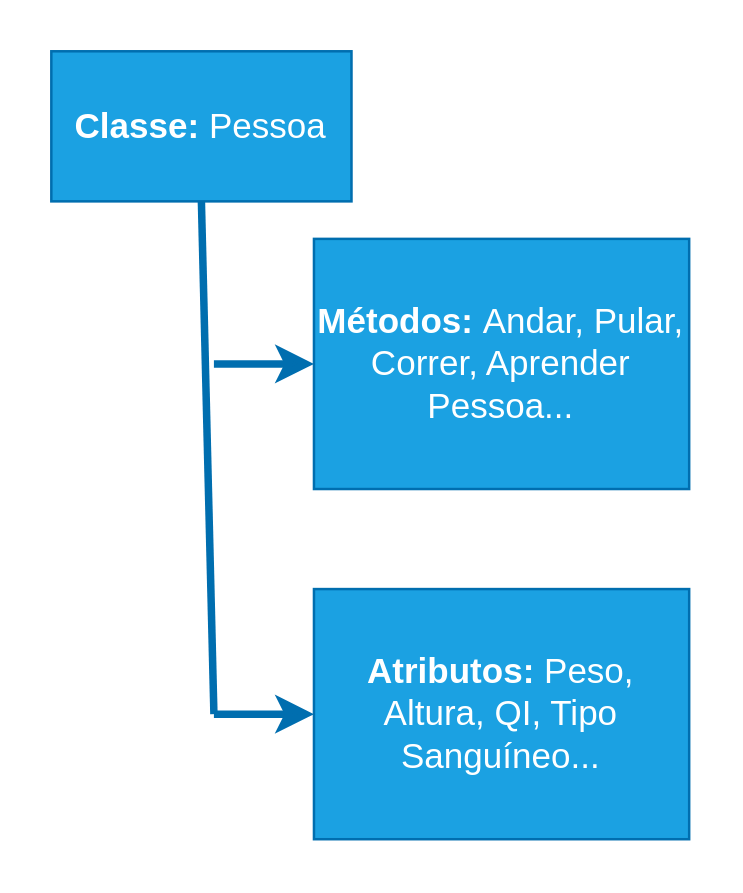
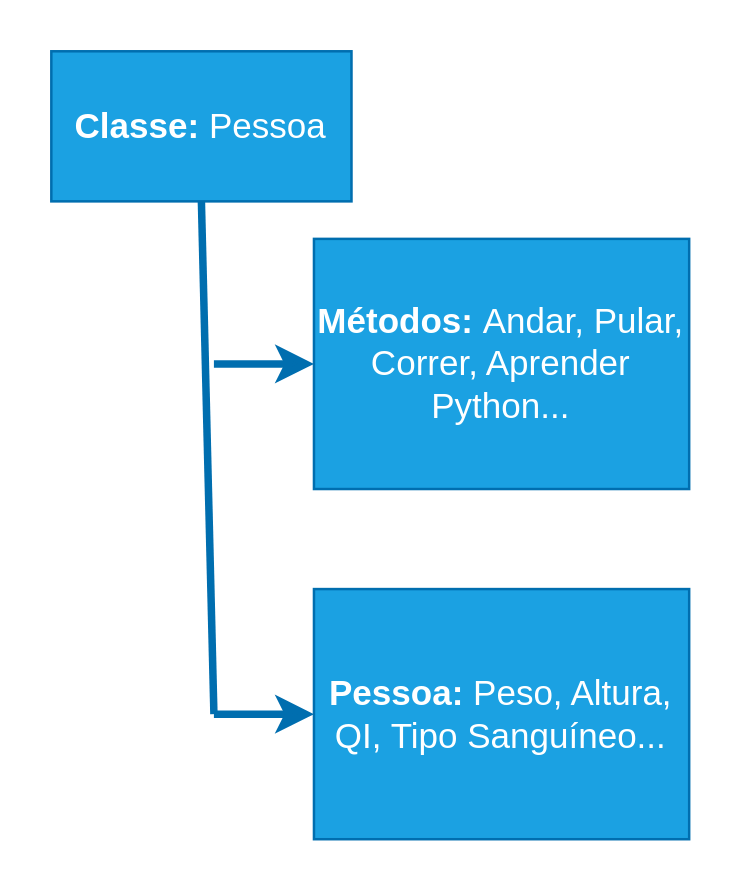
node "Métodos: Andar, Pular, Correr, Aprender Pessoa...": label "Métodos: Andar, Pular, Correr, Aprender Pessoa..." -> "Métodos: Andar, Pular, Correr, Aprender Python..."
node "Atributos: Peso, Altura, QI, Tipo Sanguíneo...": label "Atributos: Peso, Altura, QI, Tipo Sanguíneo..." -> "Pessoa: Peso, Altura, QI, Tipo Sanguíneo..."
